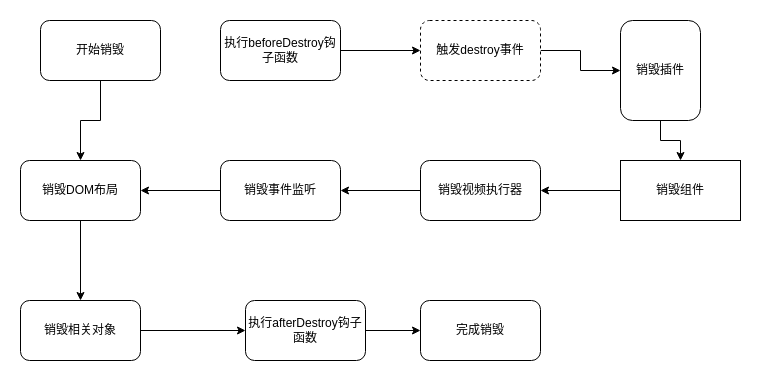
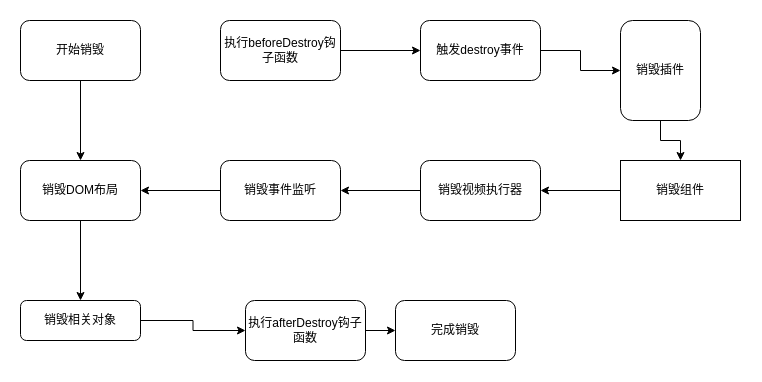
node "开始销毁": moved (101, 51) -> (81, 51)
node "触发destroy事件": style dashed -> solid
node "销毁相关对象": size 120x60 -> 120x40
node "完成销毁": moved (481, 331) -> (456, 331)
